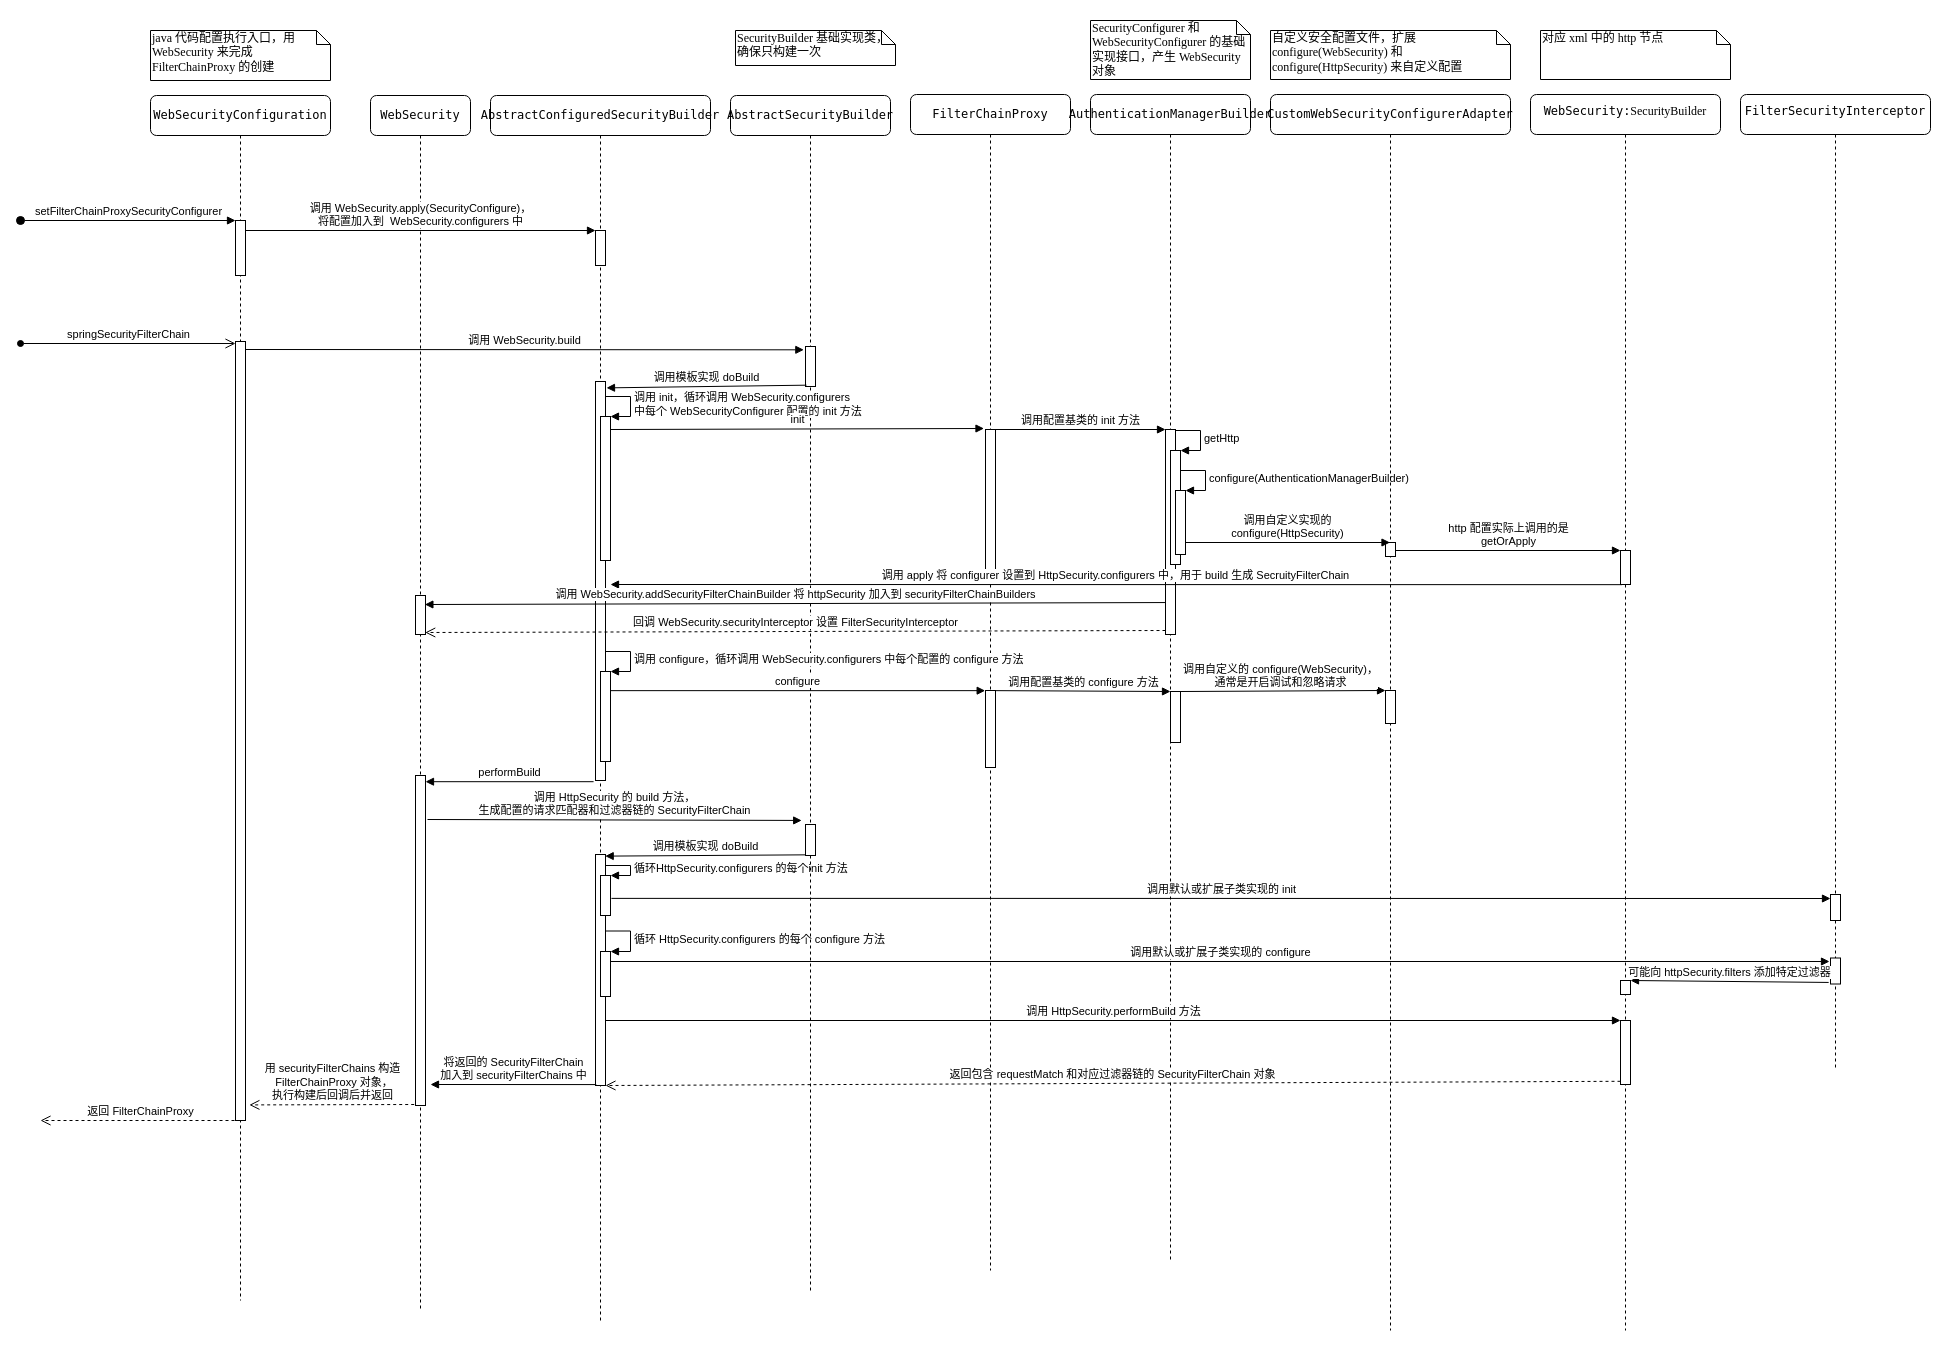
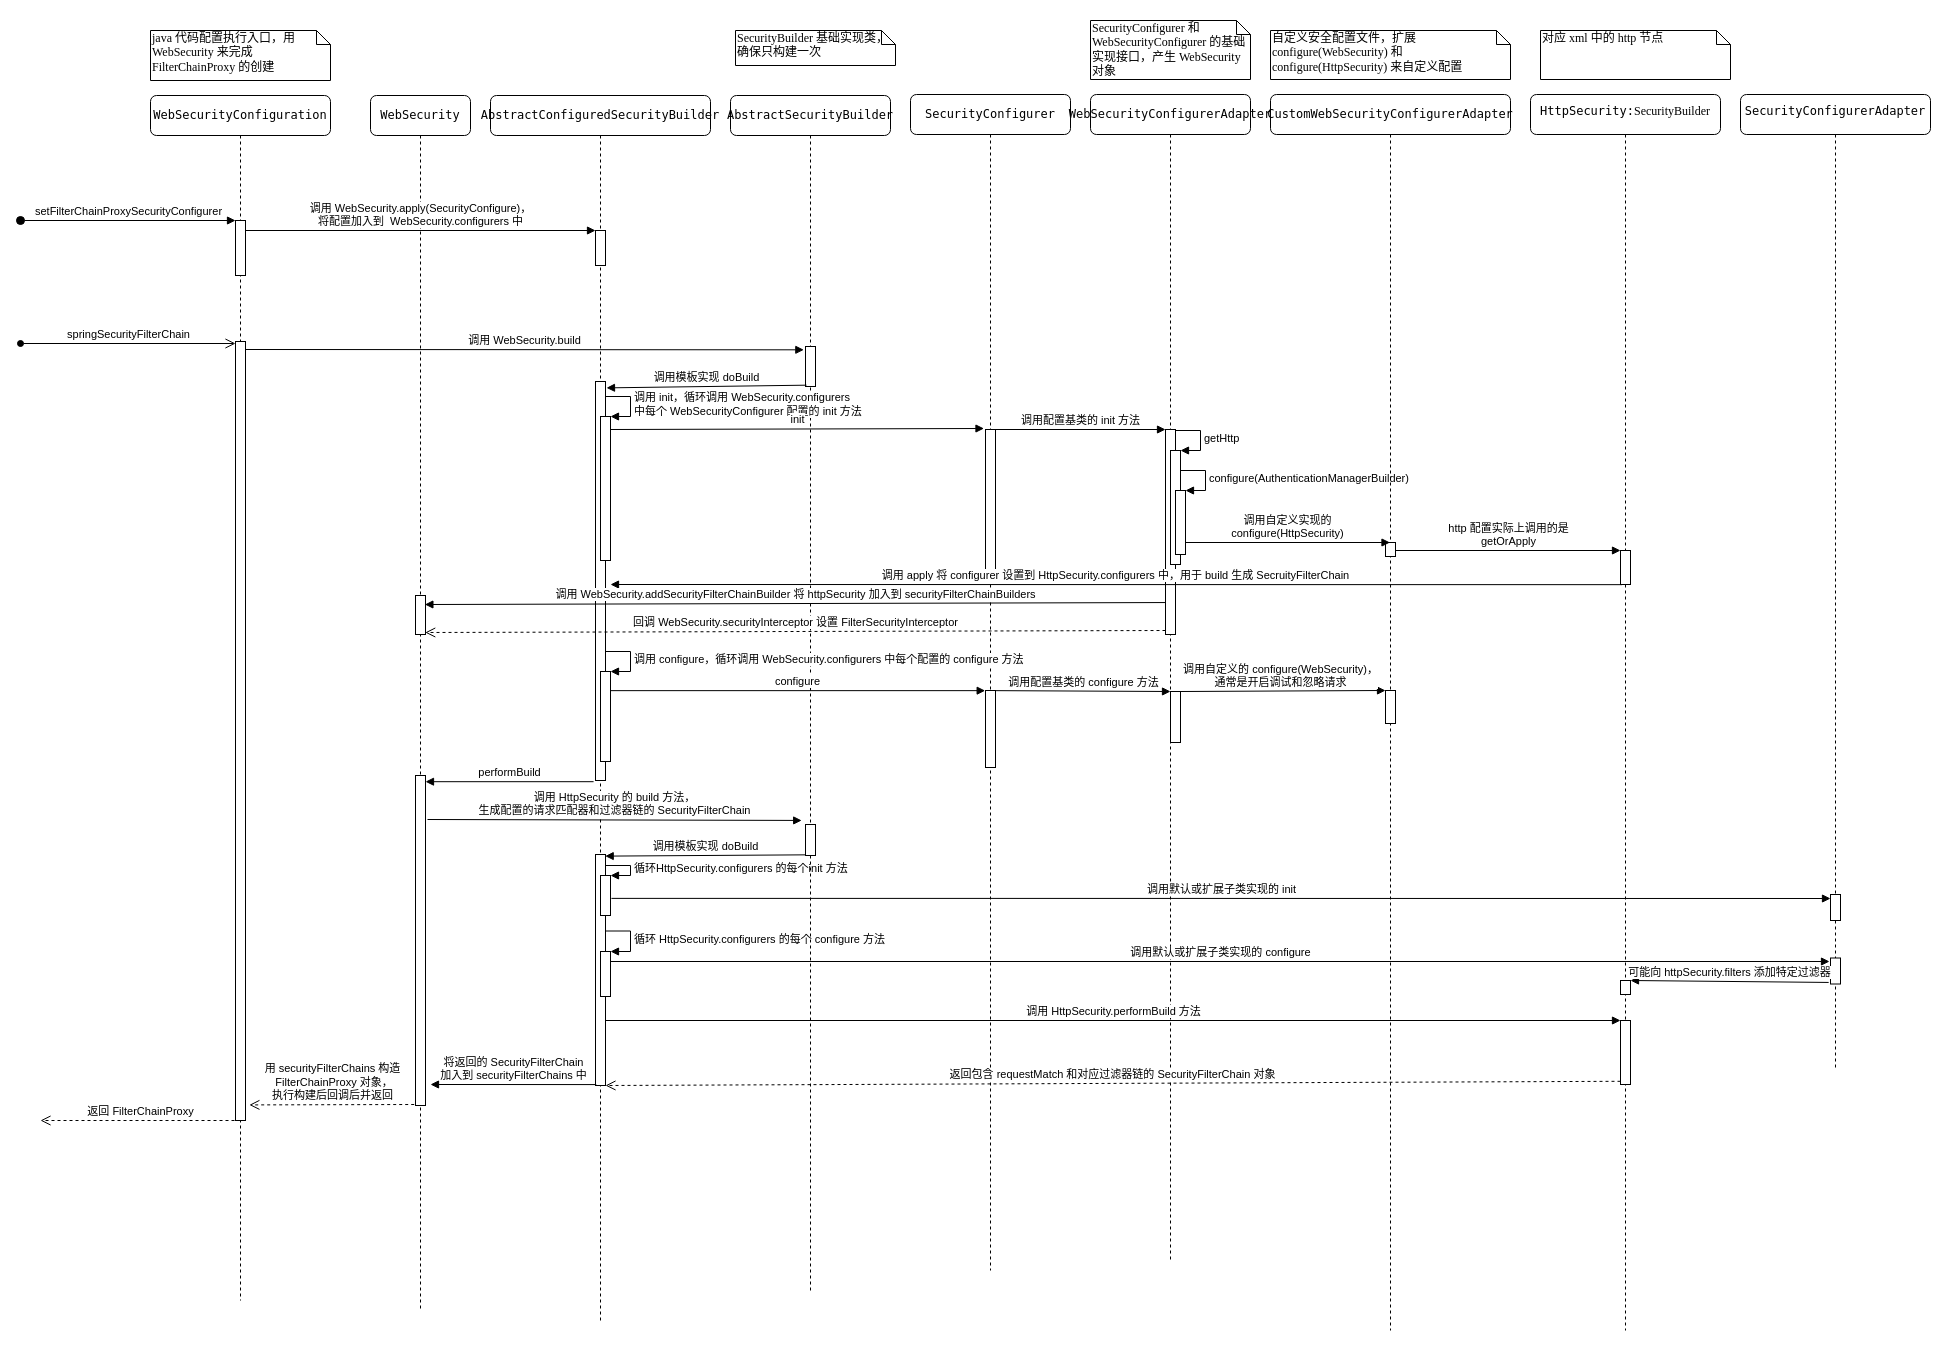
node "WebSecurity:SecurityBuilder": label "WebSecurity:SecurityBuilder" -> "HttpSecurity:SecurityBuilder"
node "FilterSecurityInterceptor": label "FilterSecurityInterceptor" -> "SecurityConfigurerAdapter"
node "FilterChainProxy": label "FilterChainProxy" -> "SecurityConfigurer"
node "AuthenticationManagerBuilder": label "AuthenticationManagerBuilder" -> "WebSecurityConfigurerAdapter"
